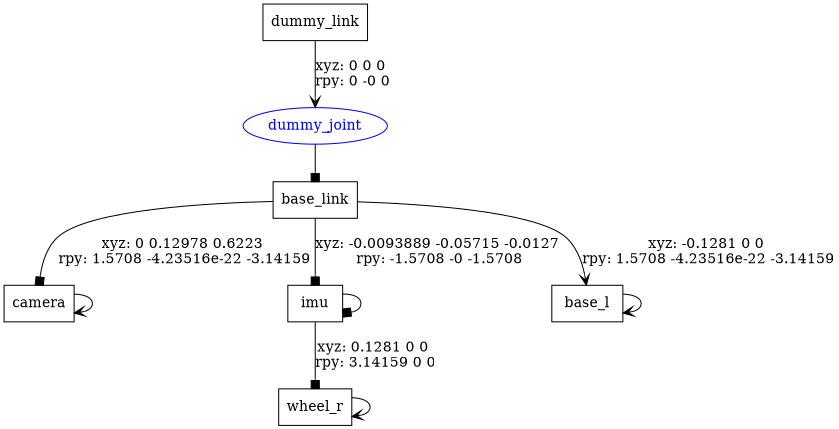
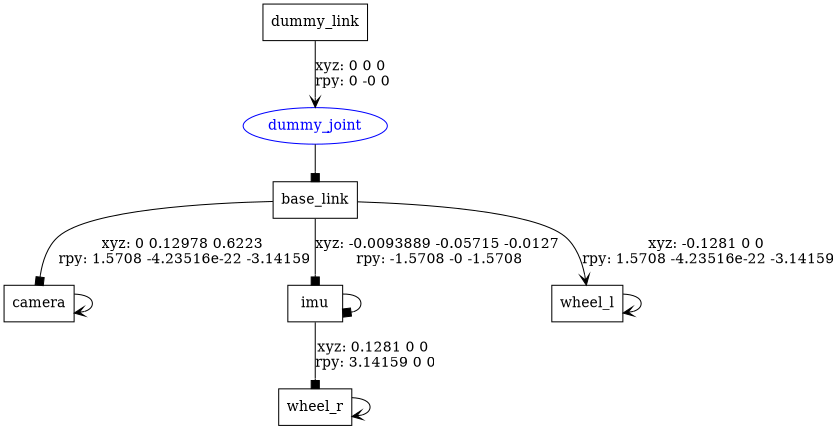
node "base_l": label "base_l" -> "wheel_l"
